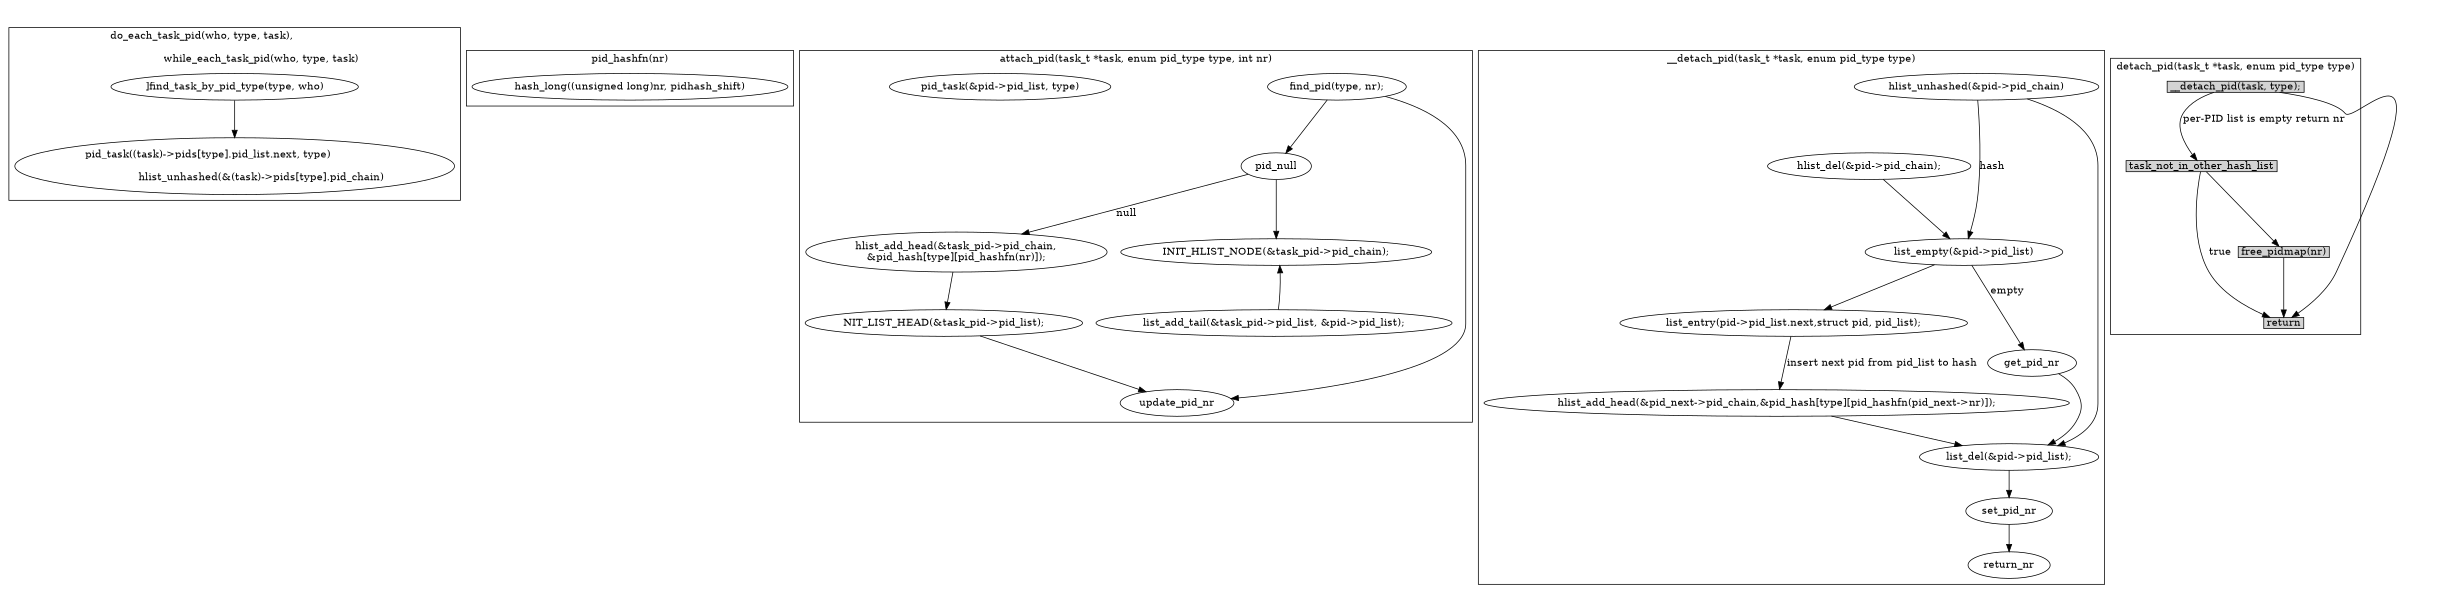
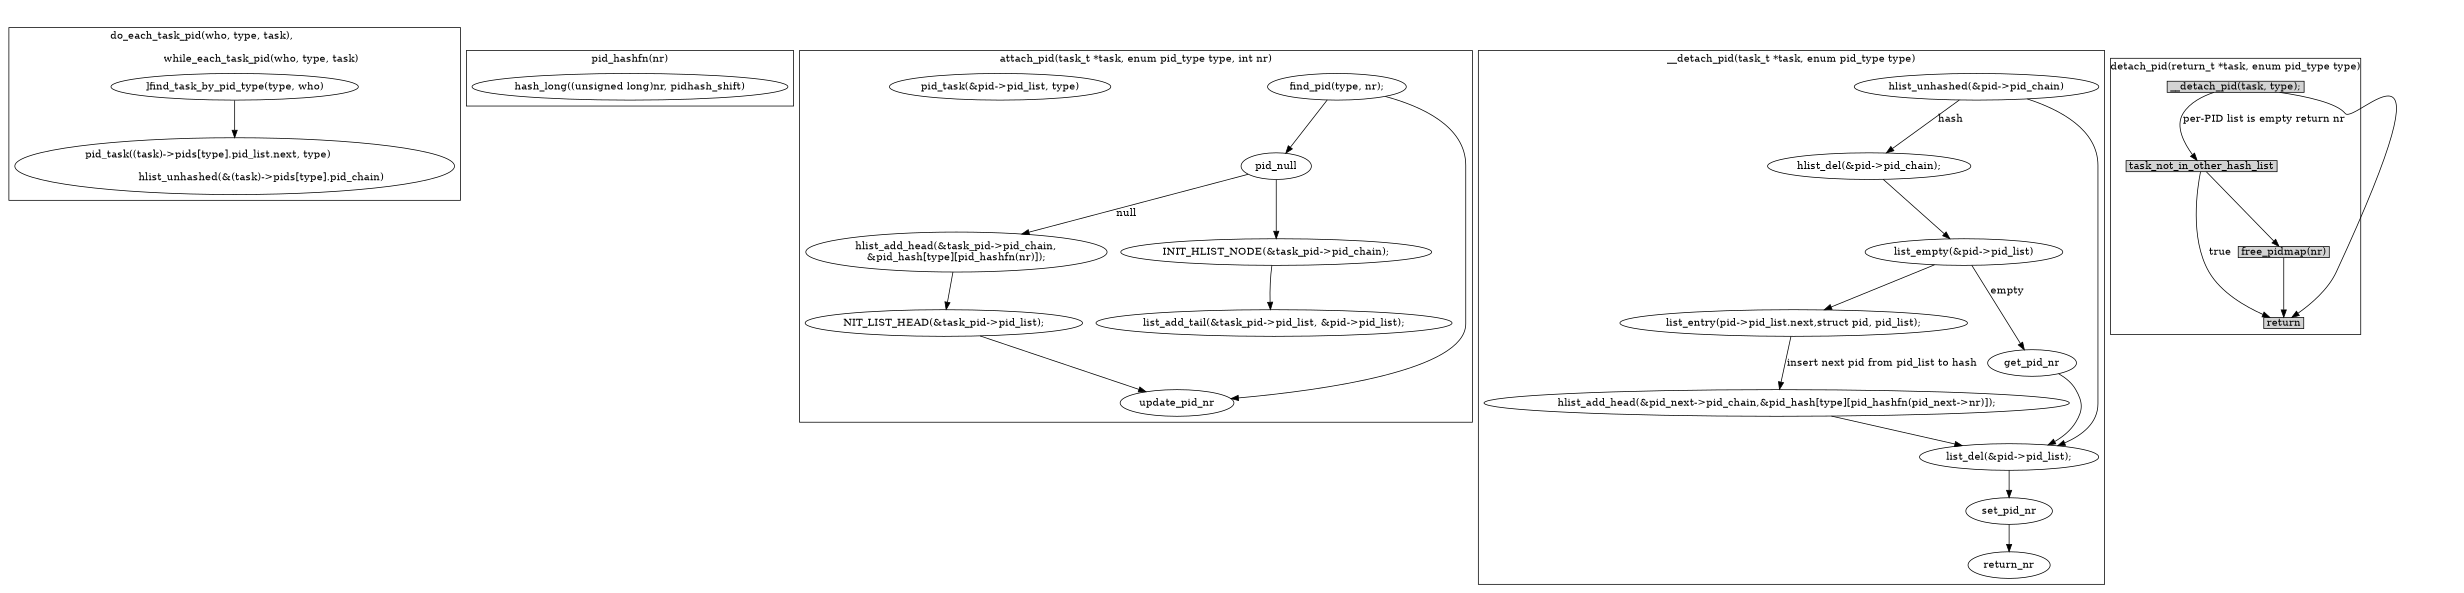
cluster "detach_pid(task_t *task, enum pid_type type)": label "detach_pid(task_t *task, enum pid_type type)" -> "detach_pid(return_t *task, enum pid_type type)"
edge "hlist_unhashed(&pid->pid_chain)" -> "list_empty(&pid->pid_list)": now "hlist_unhashed(&pid->pid_chain)" -> "hlist_del(&pid->pid_chain);"
edge "list_add_tail(&task_pid->pid_list, &pid->pid_list);" -> "INIT_HLIST_NODE(&task_pid->pid_chain);": reversed
